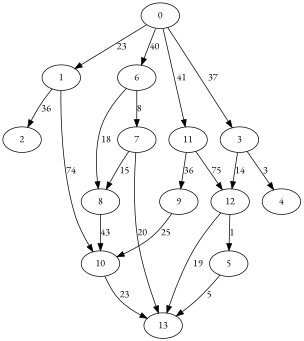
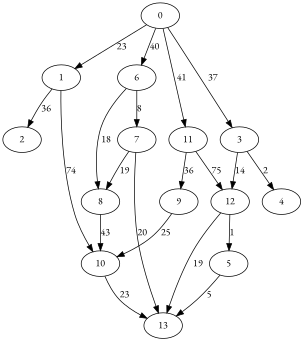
edge "7" -> "8": label "15" -> "19"
edge "3" -> "4": label "3" -> "2"
